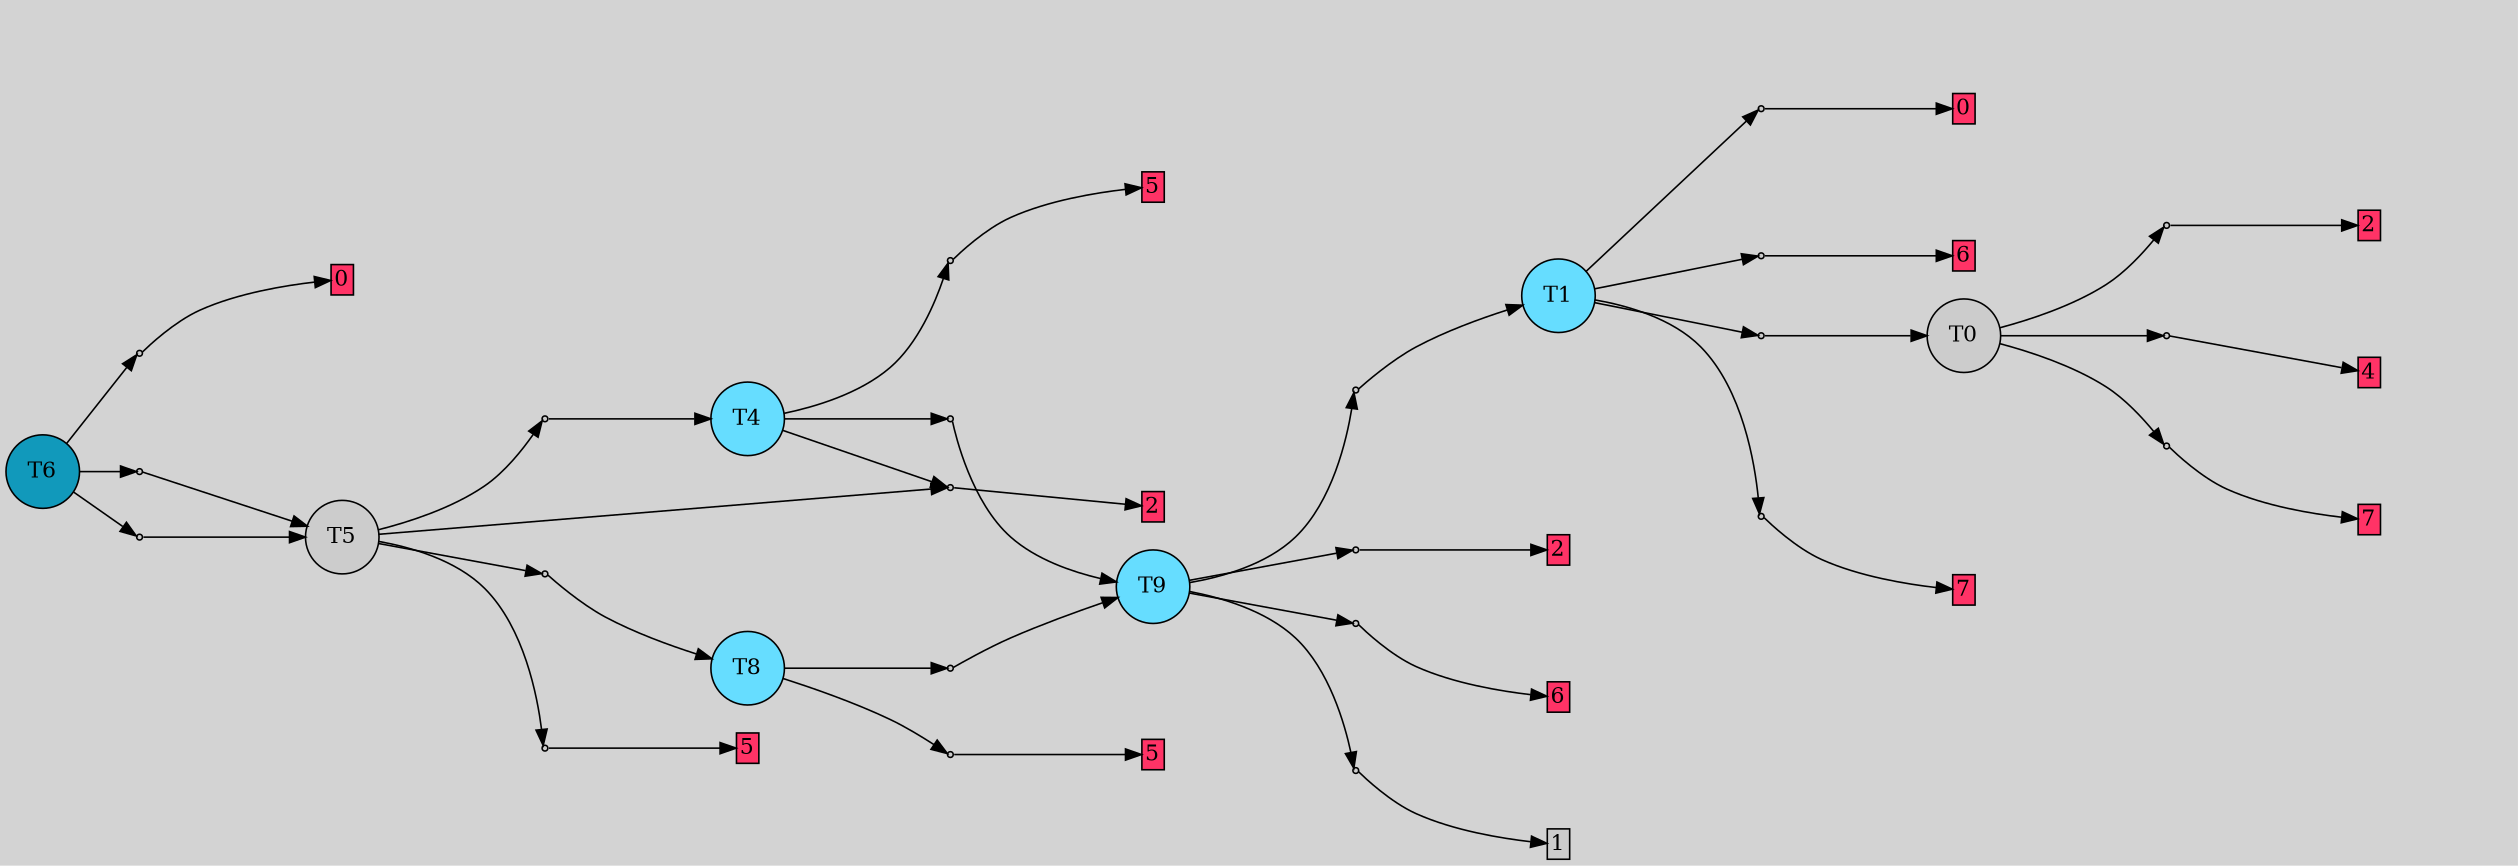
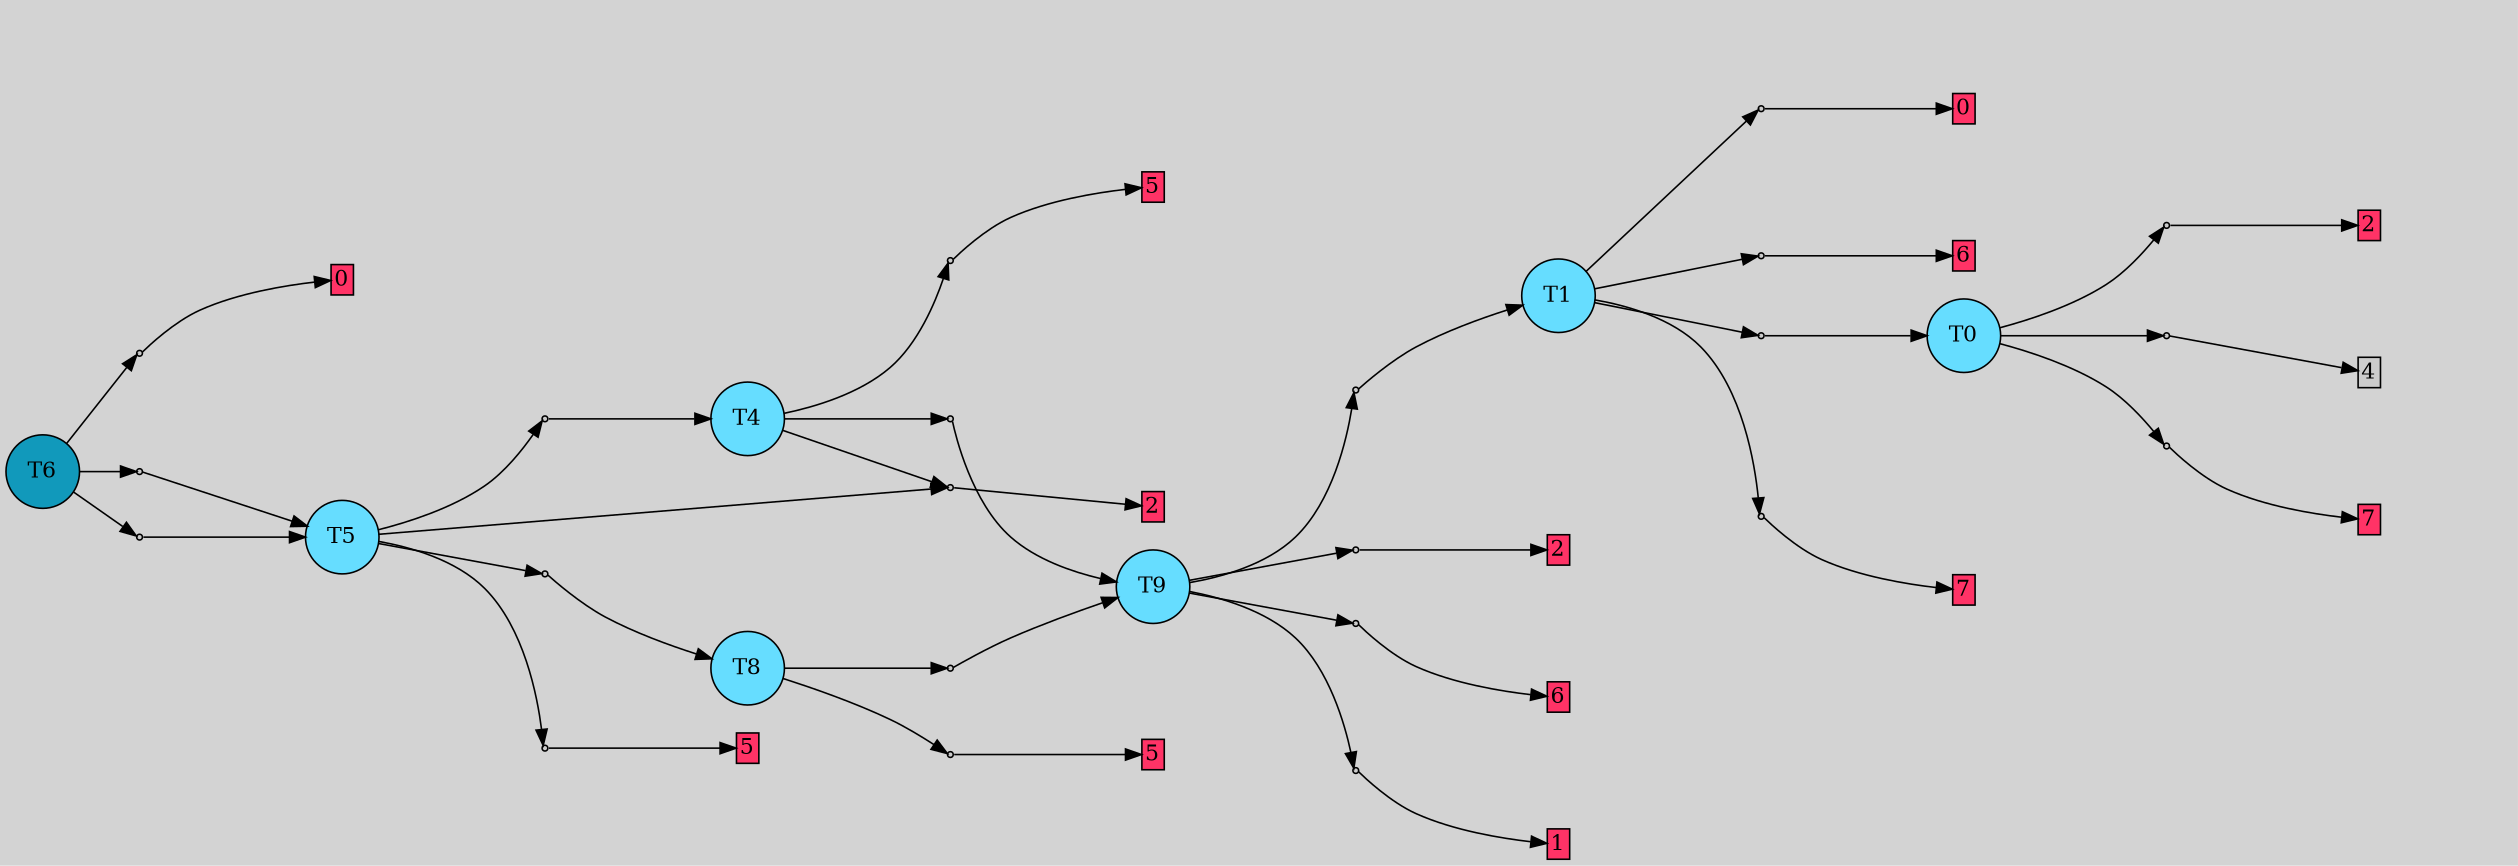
node "T0": fillcolor #cccccc -> #66ddff
node "4": fillcolor #ff3366 -> #cccccc
node "T5": fillcolor #cccccc -> #66ddff
node "1": fillcolor #cccccc -> #ff3366
